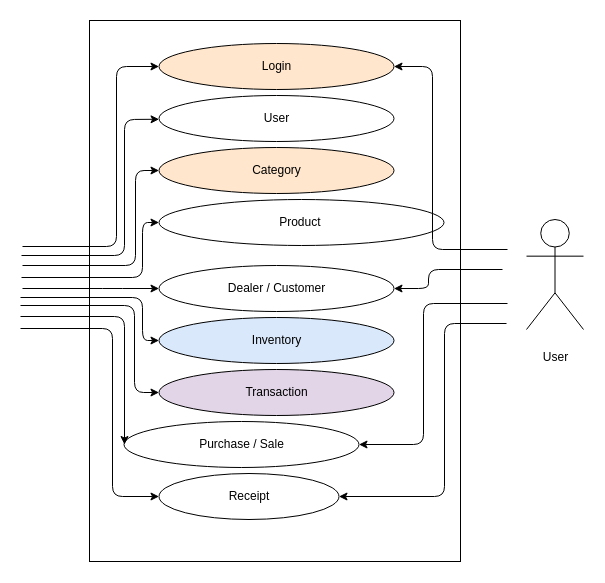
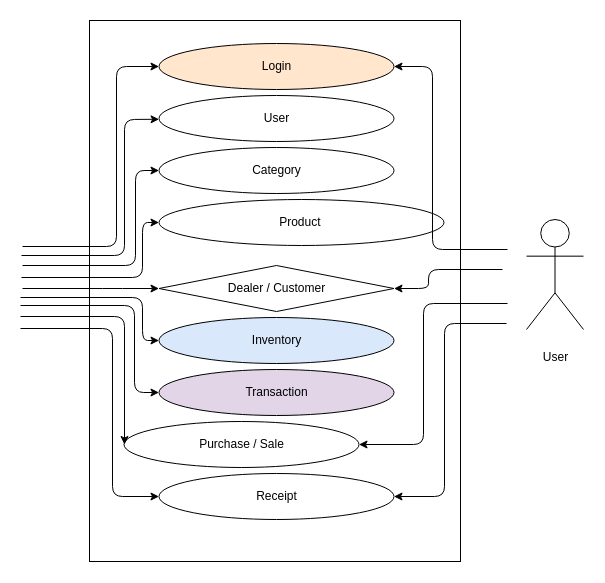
node "Category": fillcolor #ffe6cc -> #ffffff
node "Dealer / Customer": shape ellipse -> diamond
node "Receipt": size 180x46 -> 235x46
